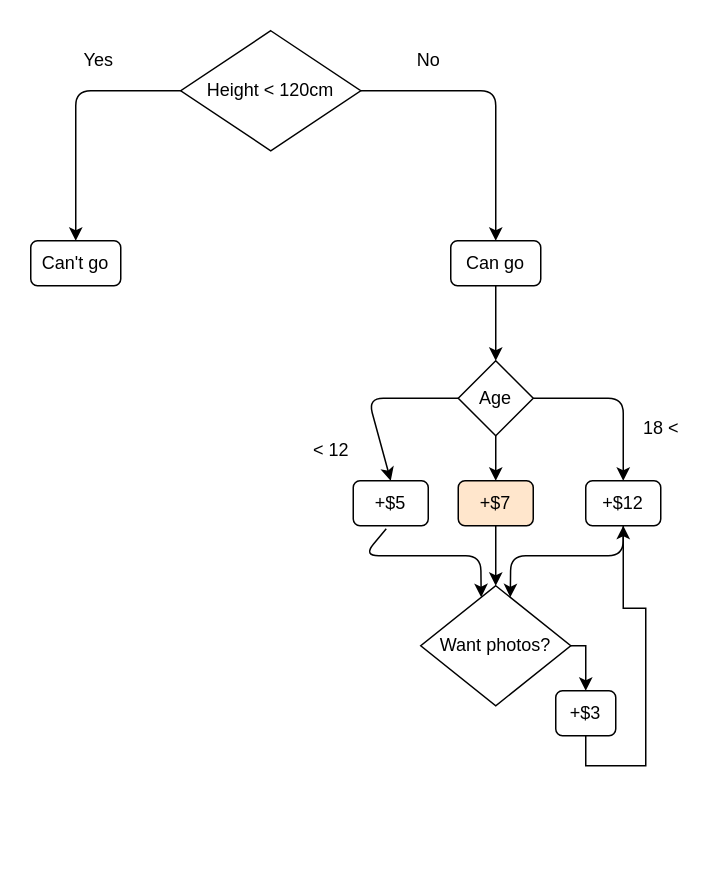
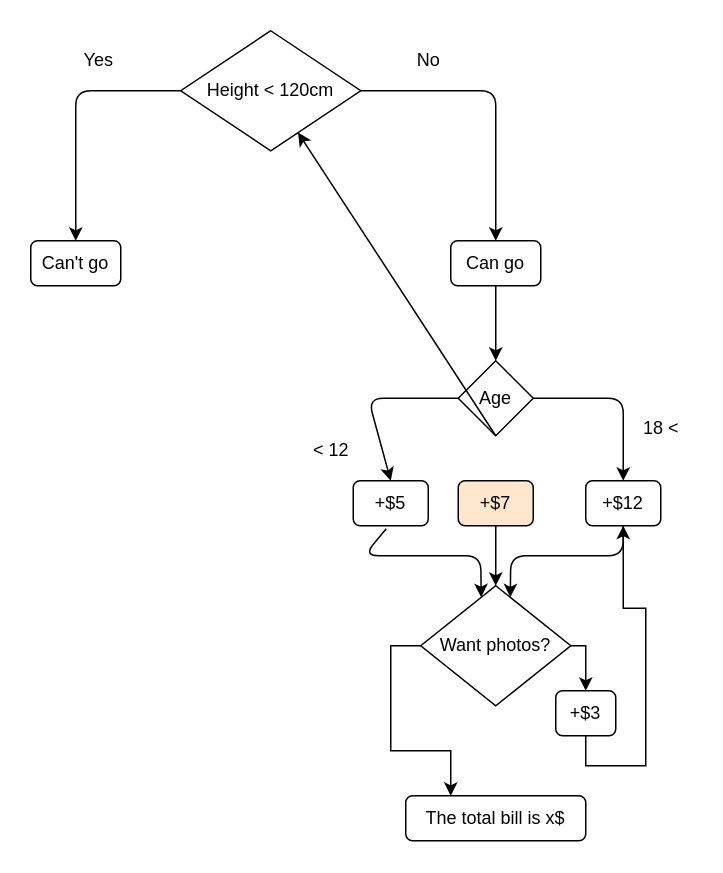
edge "Age" -> "+$7": now "Age" -> "Height < 120cm"
edge "Want photos?" -> "The total bill is x$": added
node "The total bill is x$": added
